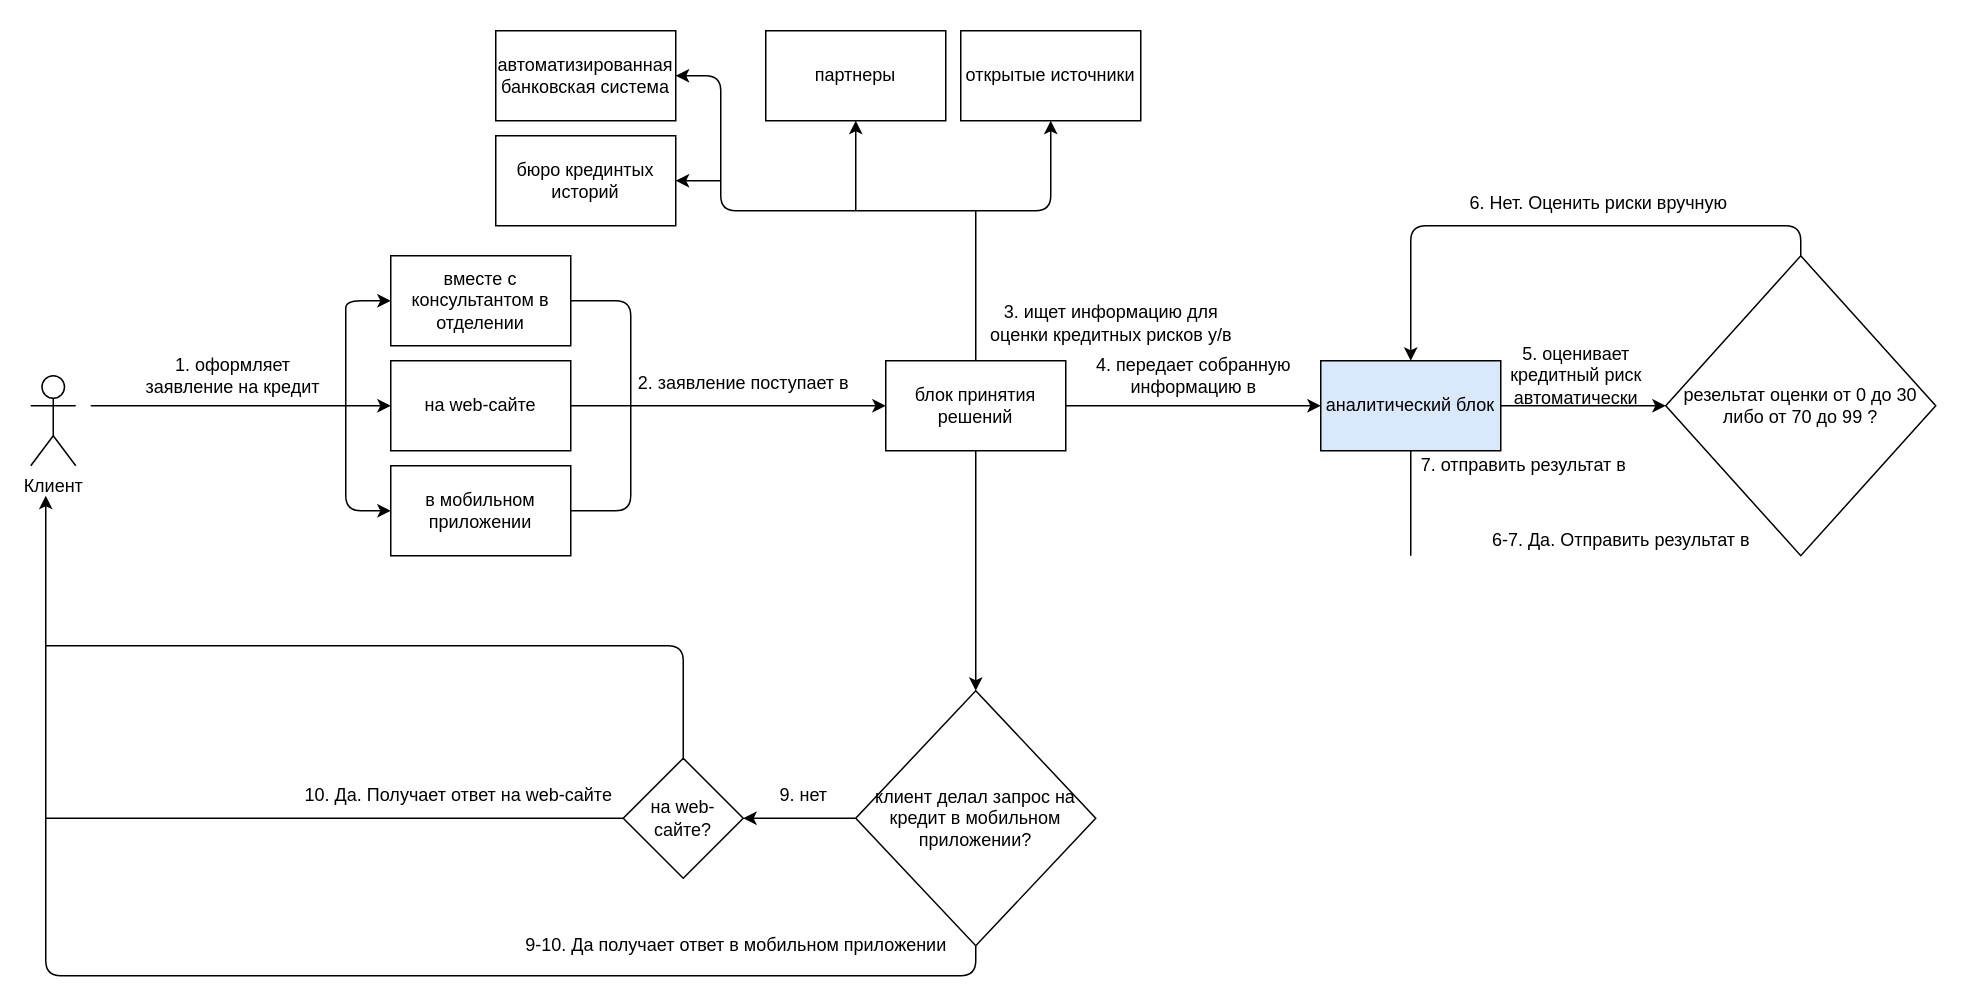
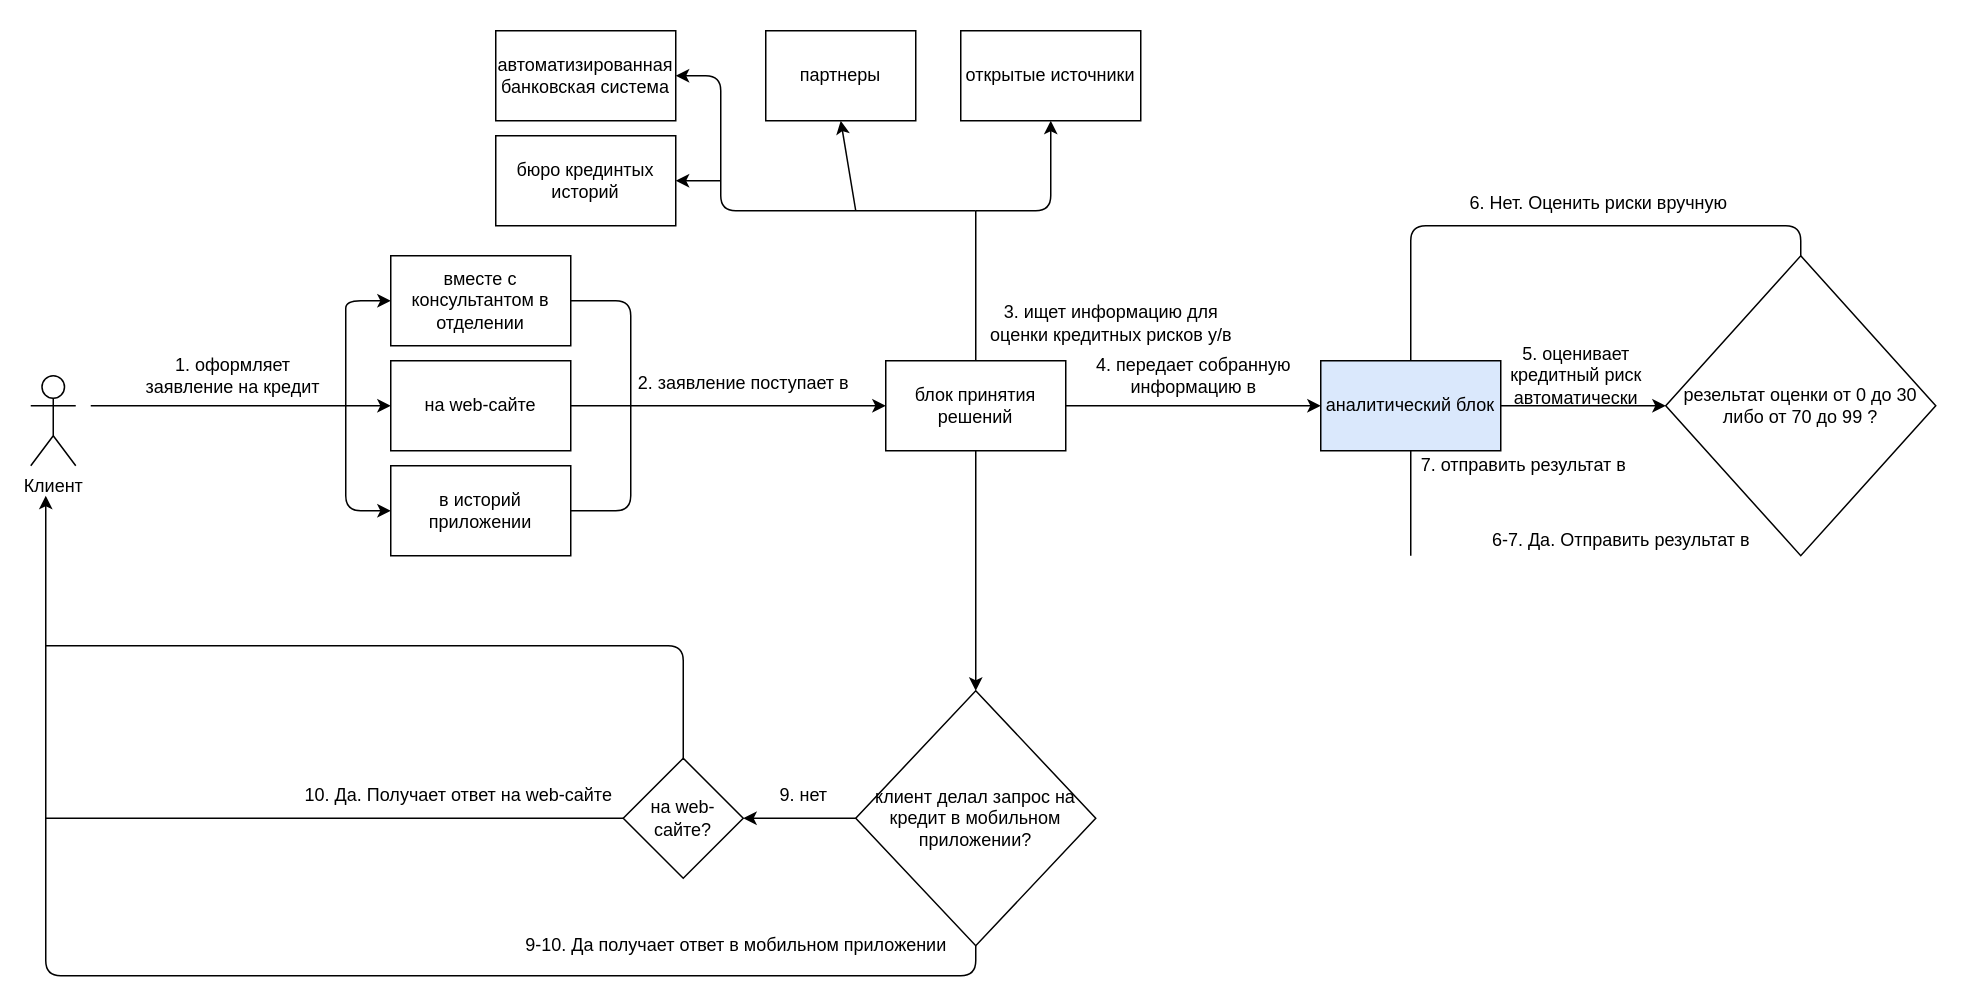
node "партнеры": size 180x90 -> 150x90
edge "резельтат оценки от 0 до 30 либо от 70 до 99 ?" -> "аналитический блок": arrowhead classic -> none
node "в мобильном приложении": label "в мобильном приложении" -> "в историй приложении"
